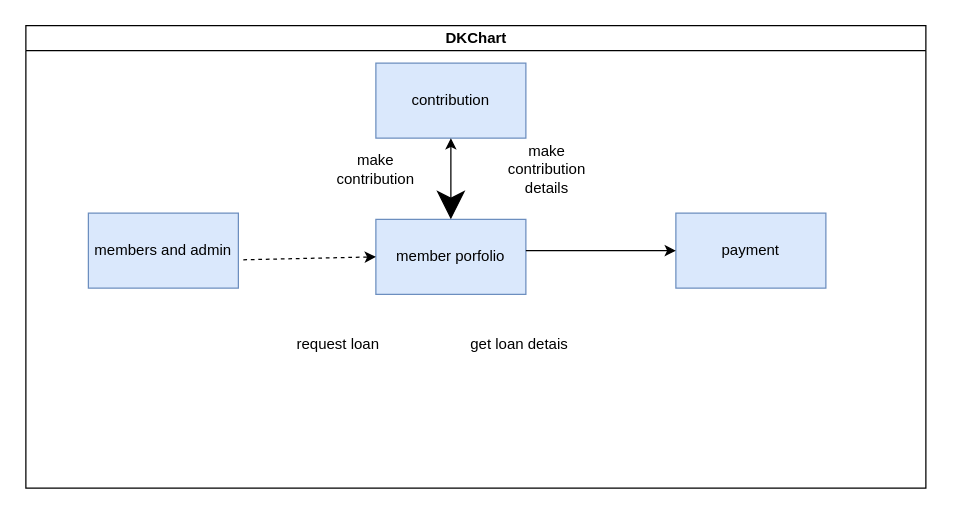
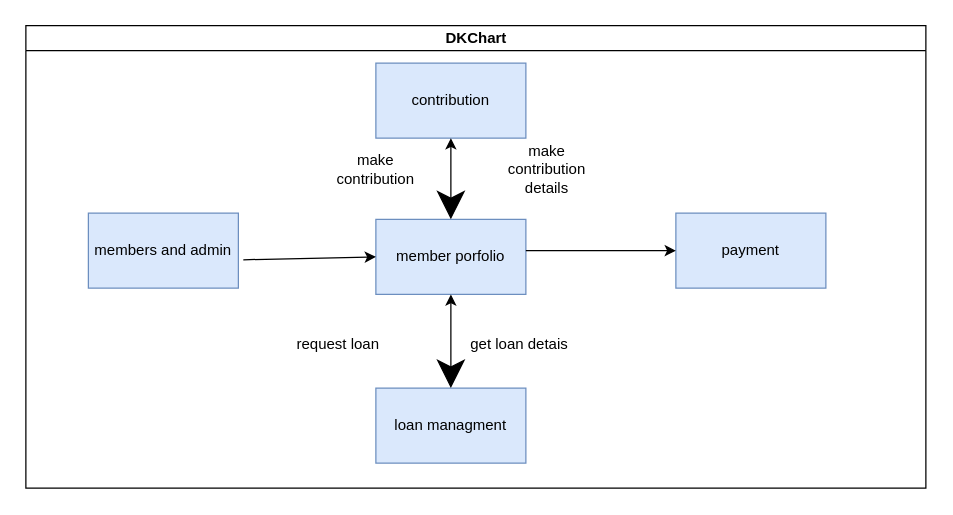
edge "members and admin" -> "member porfolio": style dashed -> solid
edge "member porfolio" -- "loan managment": added
node "loan managment": added
